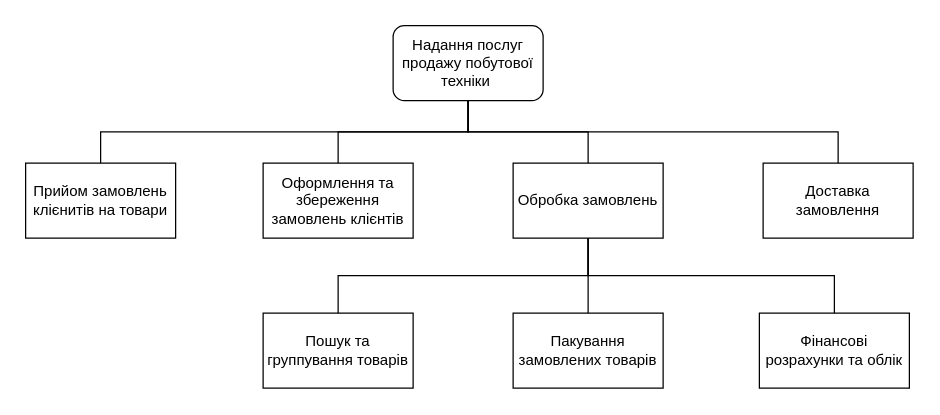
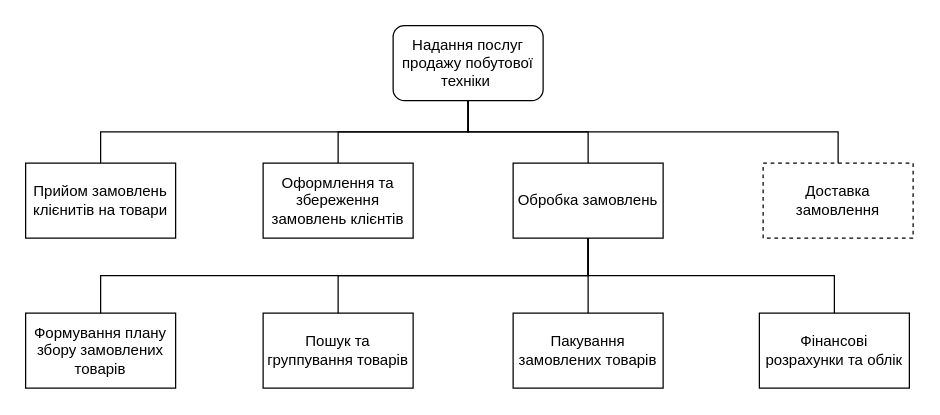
node "Доставка замовлення": style solid -> dashed
edge "Обробка замовлень" -- "Формування плану збору замовлених товарів": added
node "Формування плану збору замовлених товарів": added
